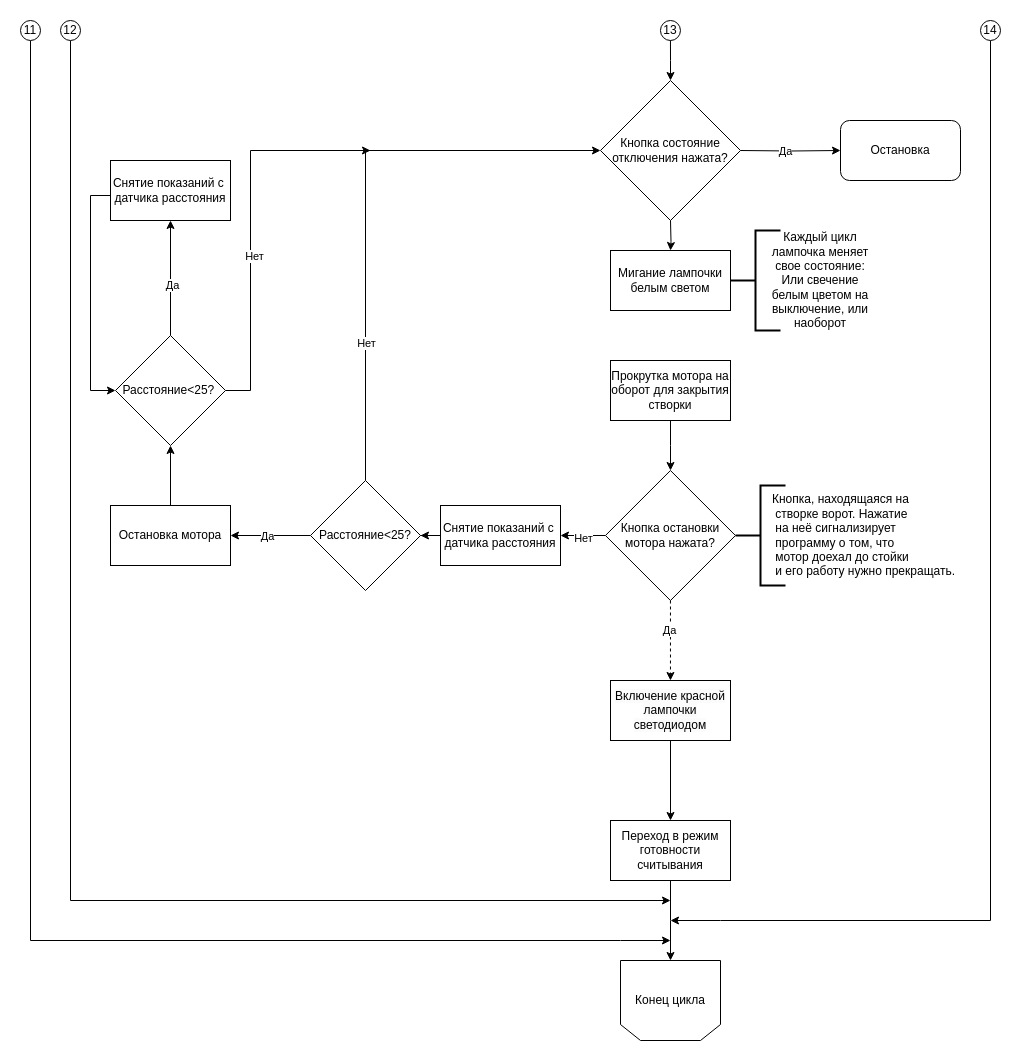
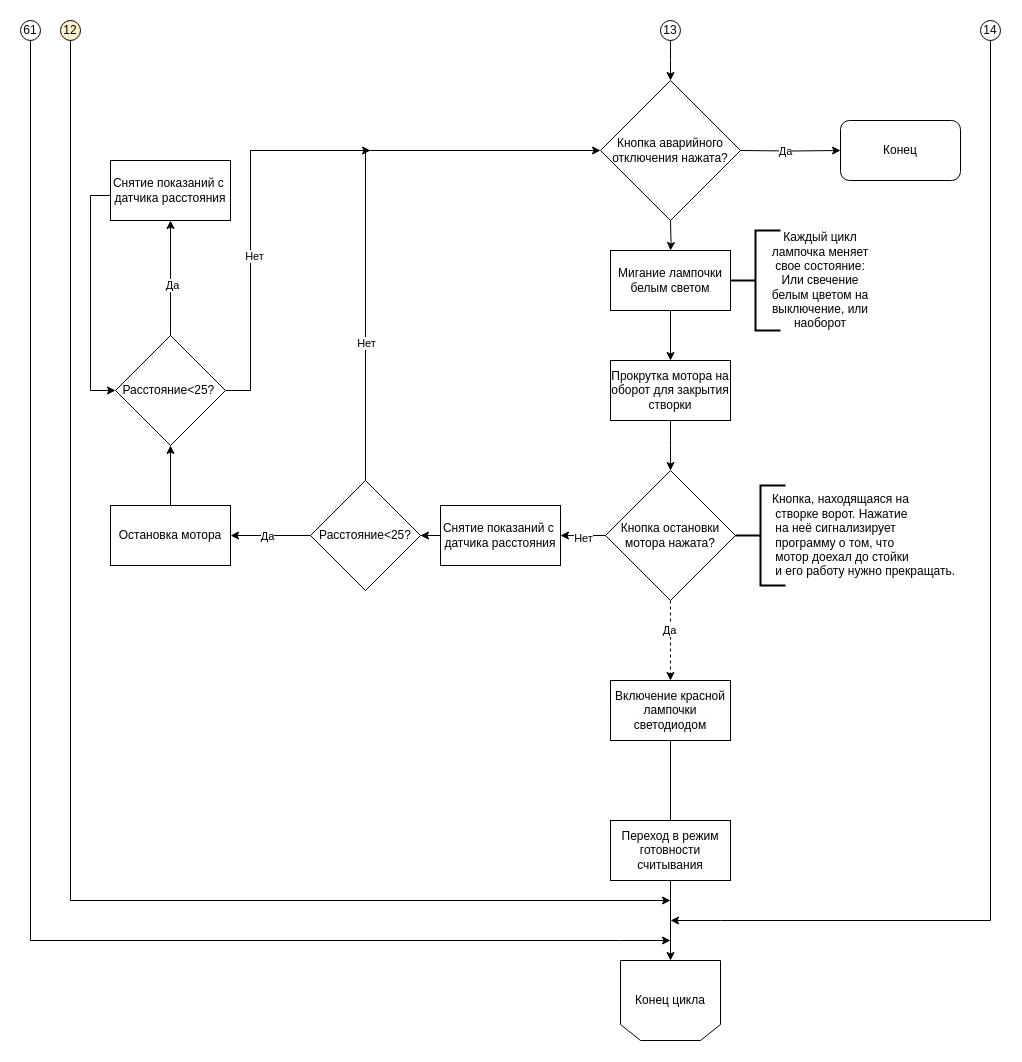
node "11": label "11" -> "61"
node "12": fillcolor #ffffff -> #fff2cc
node "Кнопка состояние отключения нажата?": label "Кнопка состояние отключения нажата?" -> "Кнопка аварийного отключения нажата?"
node "Остановка": label "Остановка" -> "Конец"
edge "Мигание лампочки белым светом" -> "Прокрутка мотора на оборот для закрытия створки": added
edge "Включение красной лампочки светодиодом" -> "Переход в режим готовности считывания": arrowhead classic -> none
